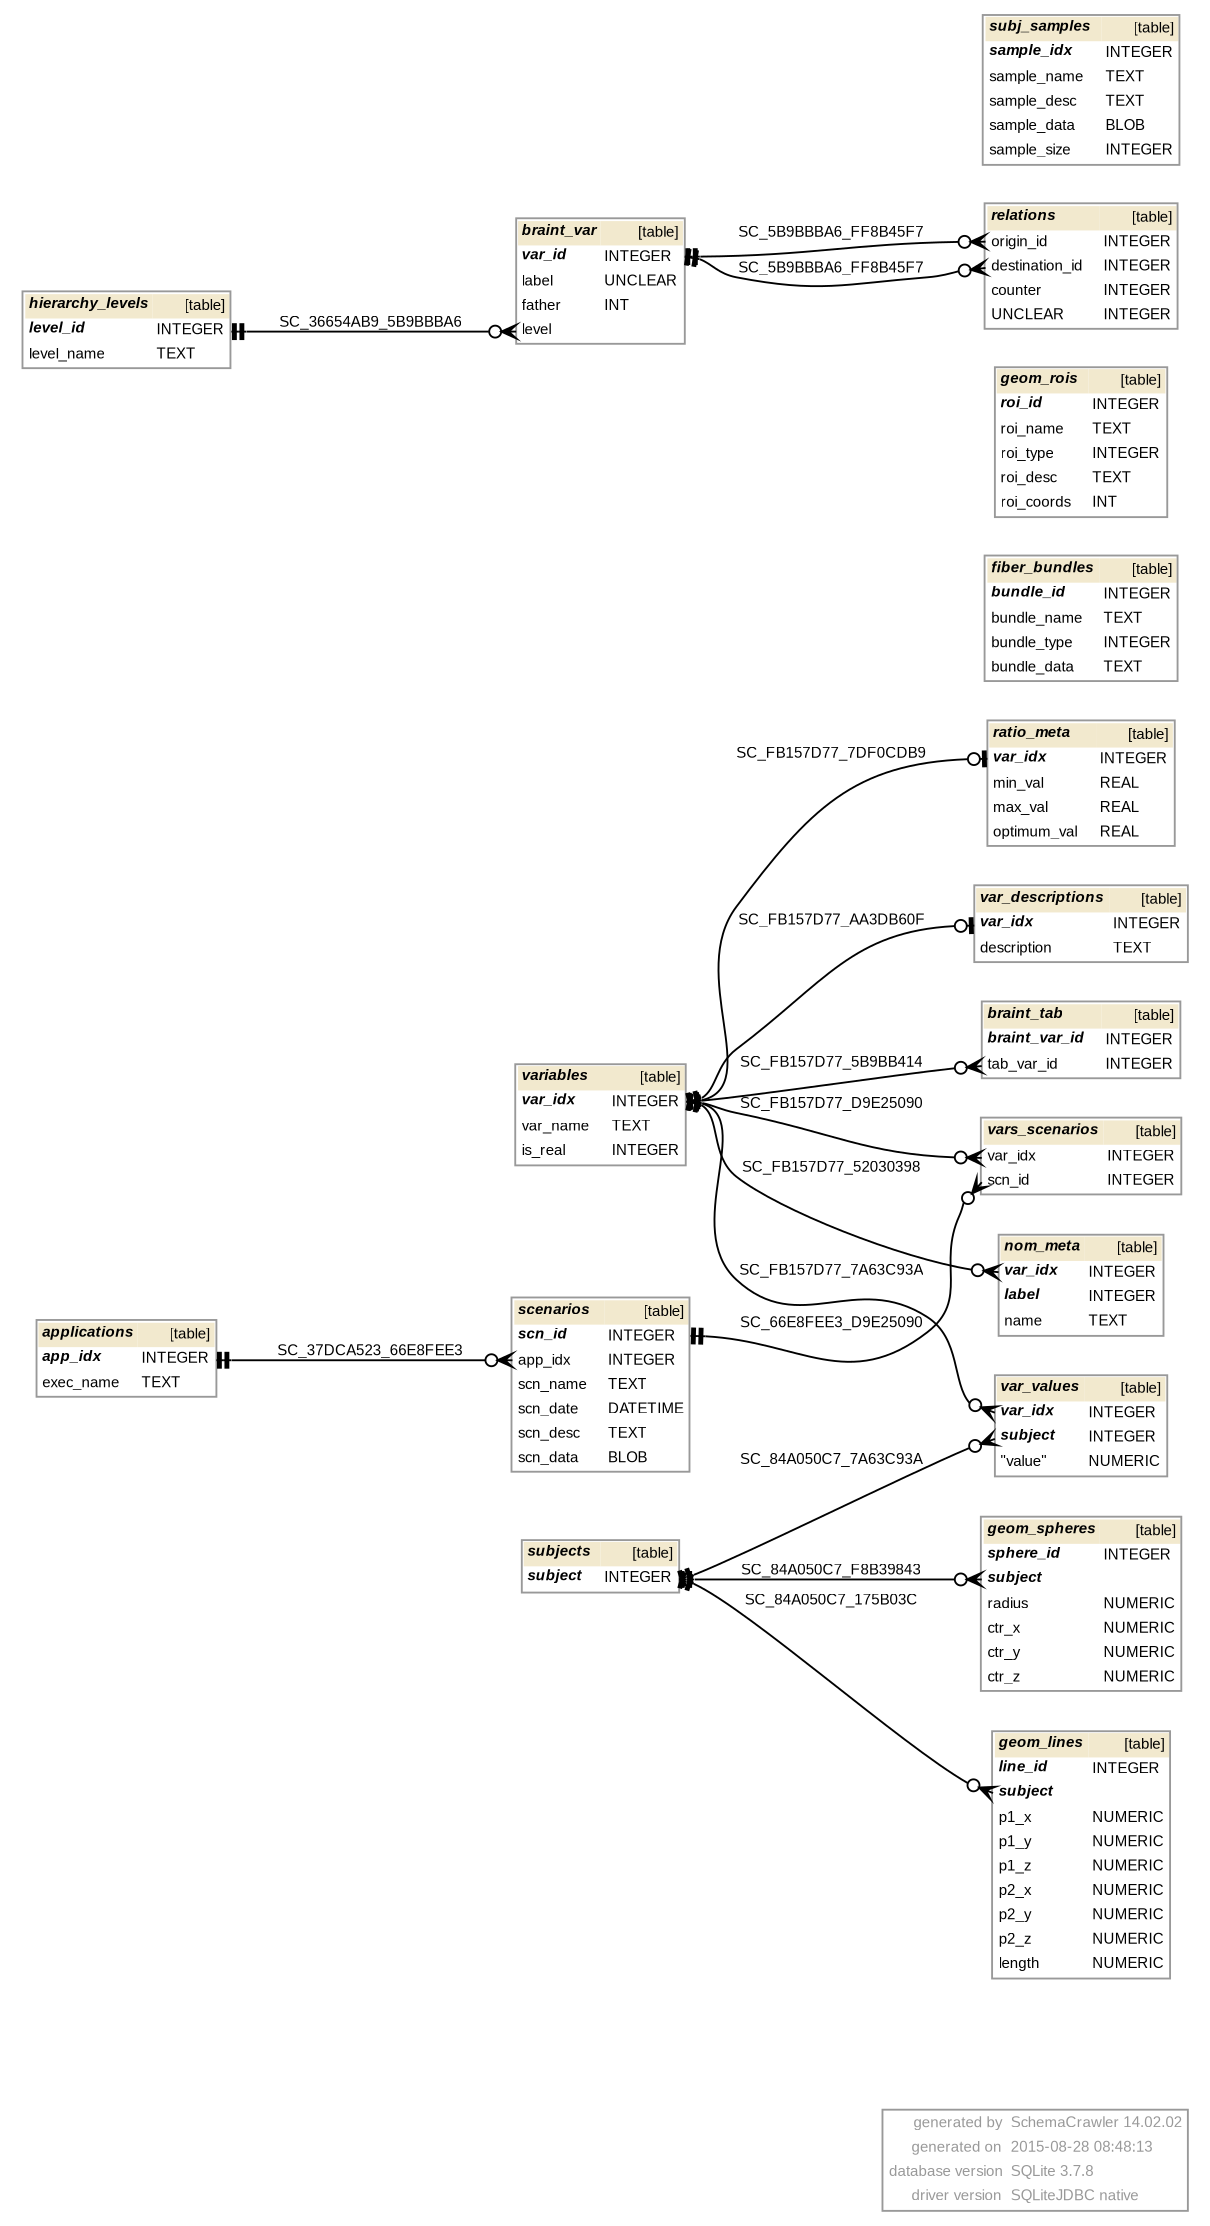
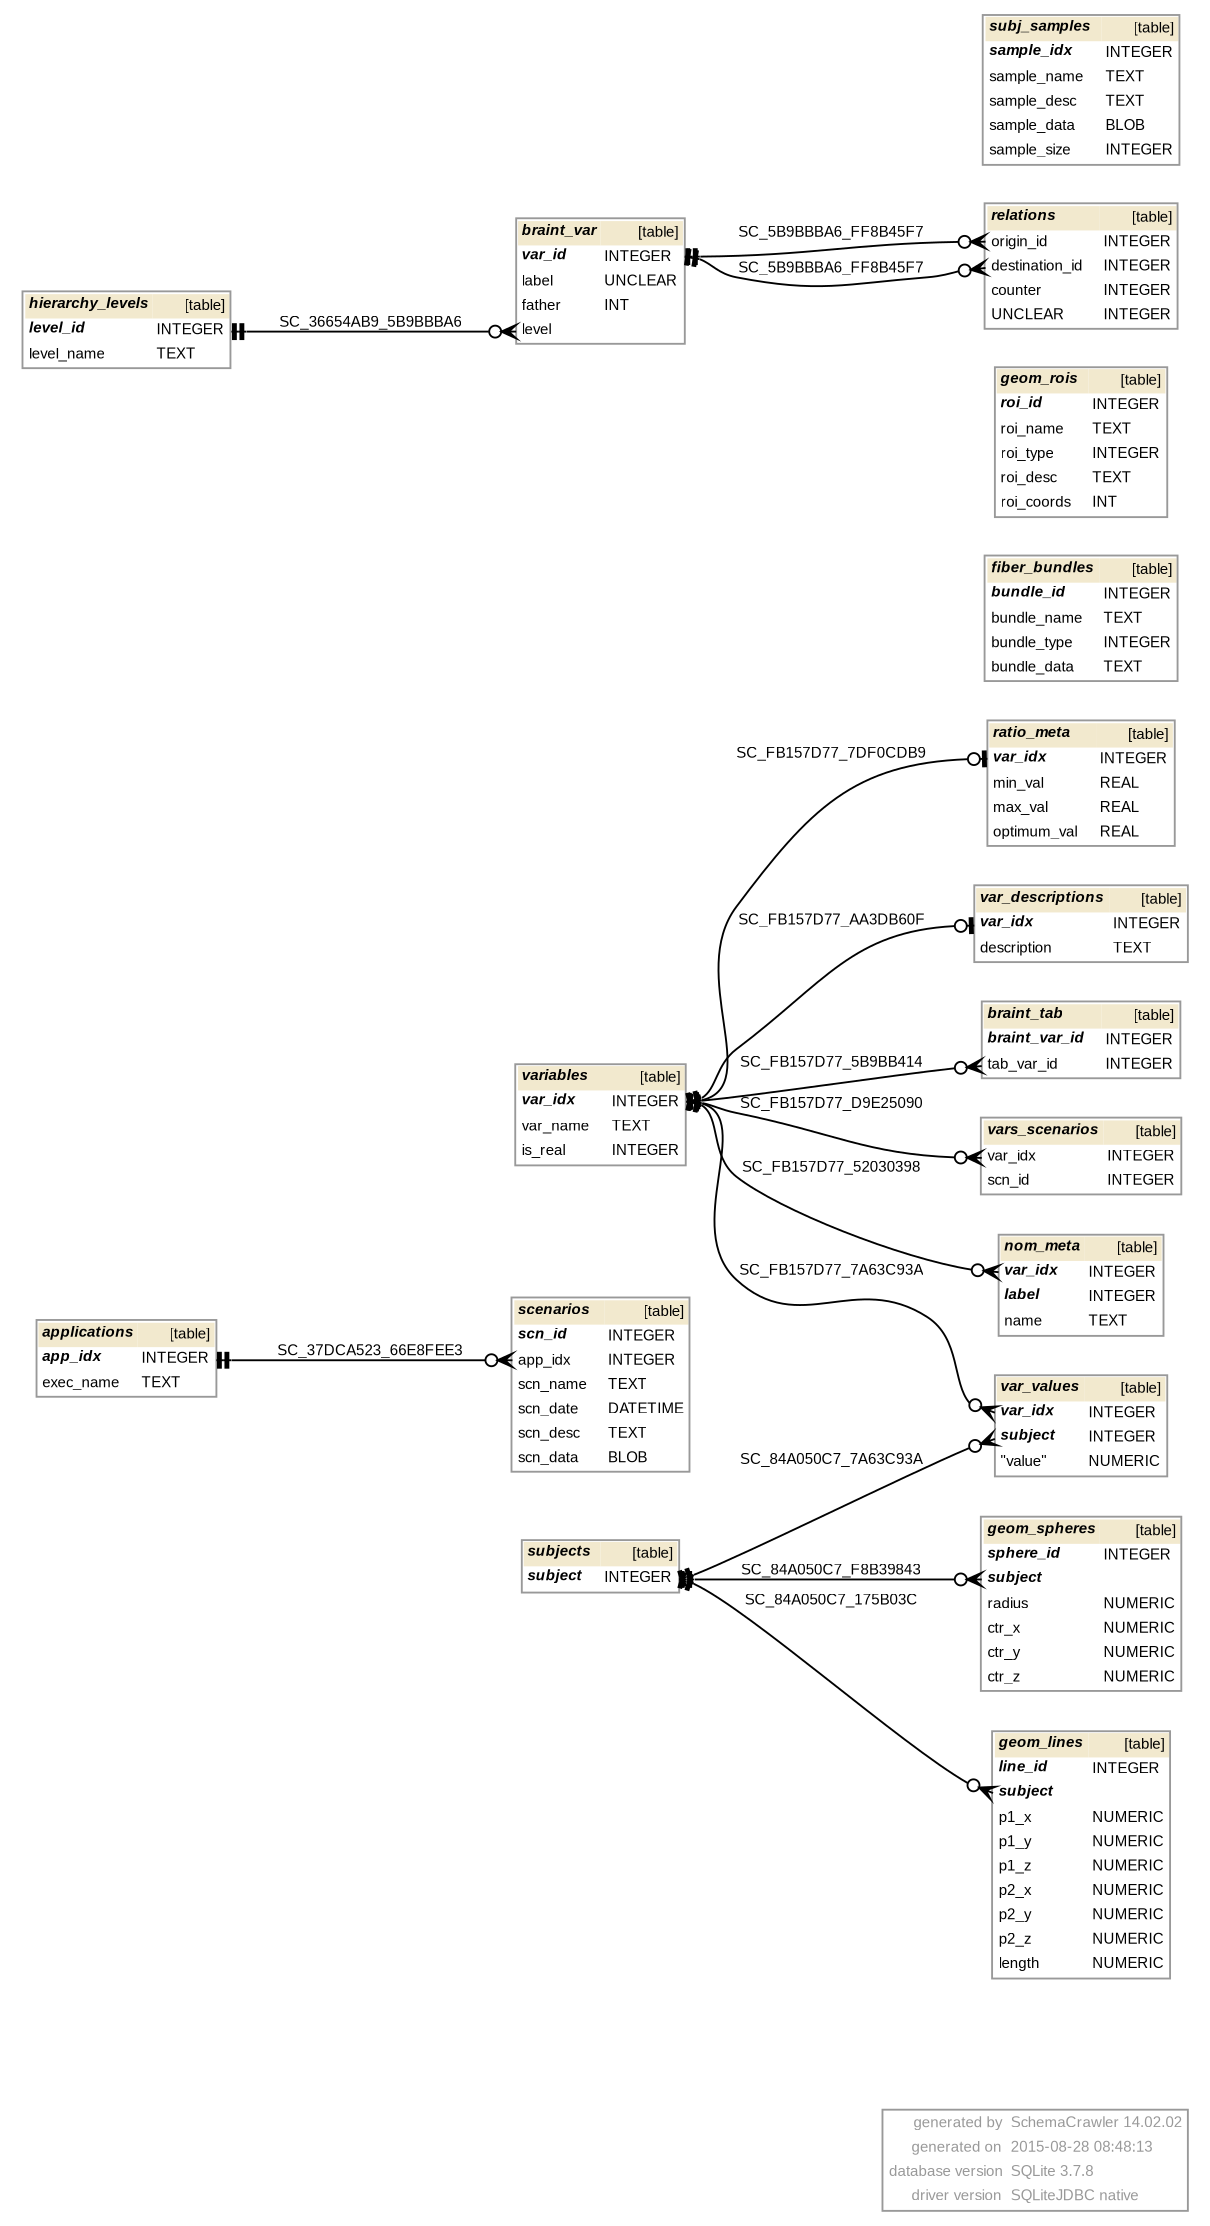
edge "vars_scenarios" -- "scenarios": removed, label "SC_66E8FEE3_D9E25090"
